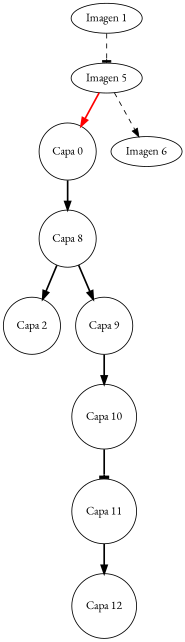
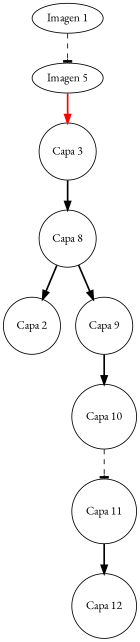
node "Capa 0": label "Capa 0" -> "Capa 3"
node "Imagen 6": removed
edge "Capa 10" -> "Capa 11": style bold -> dashed
